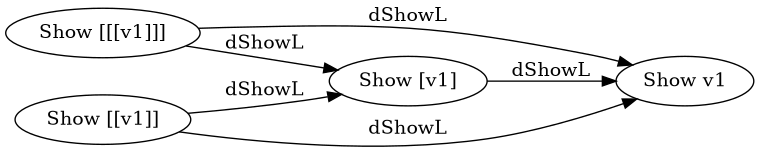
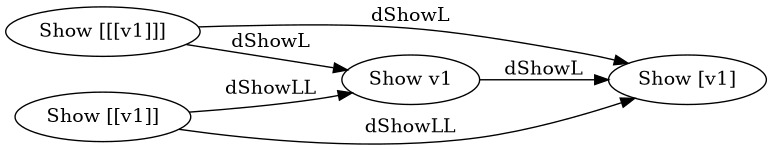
edge "Show [v1]" -> "Show v1": reversed
edge "Show [[v1]]" -> "Show [v1]": label "dShowL" -> "dShowLL"
edge "Show [[v1]]" -> "Show v1": label "dShowL" -> "dShowLL"
